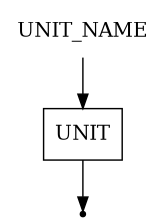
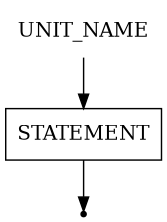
node "UNIT": label "UNIT" -> "STATEMENT"
